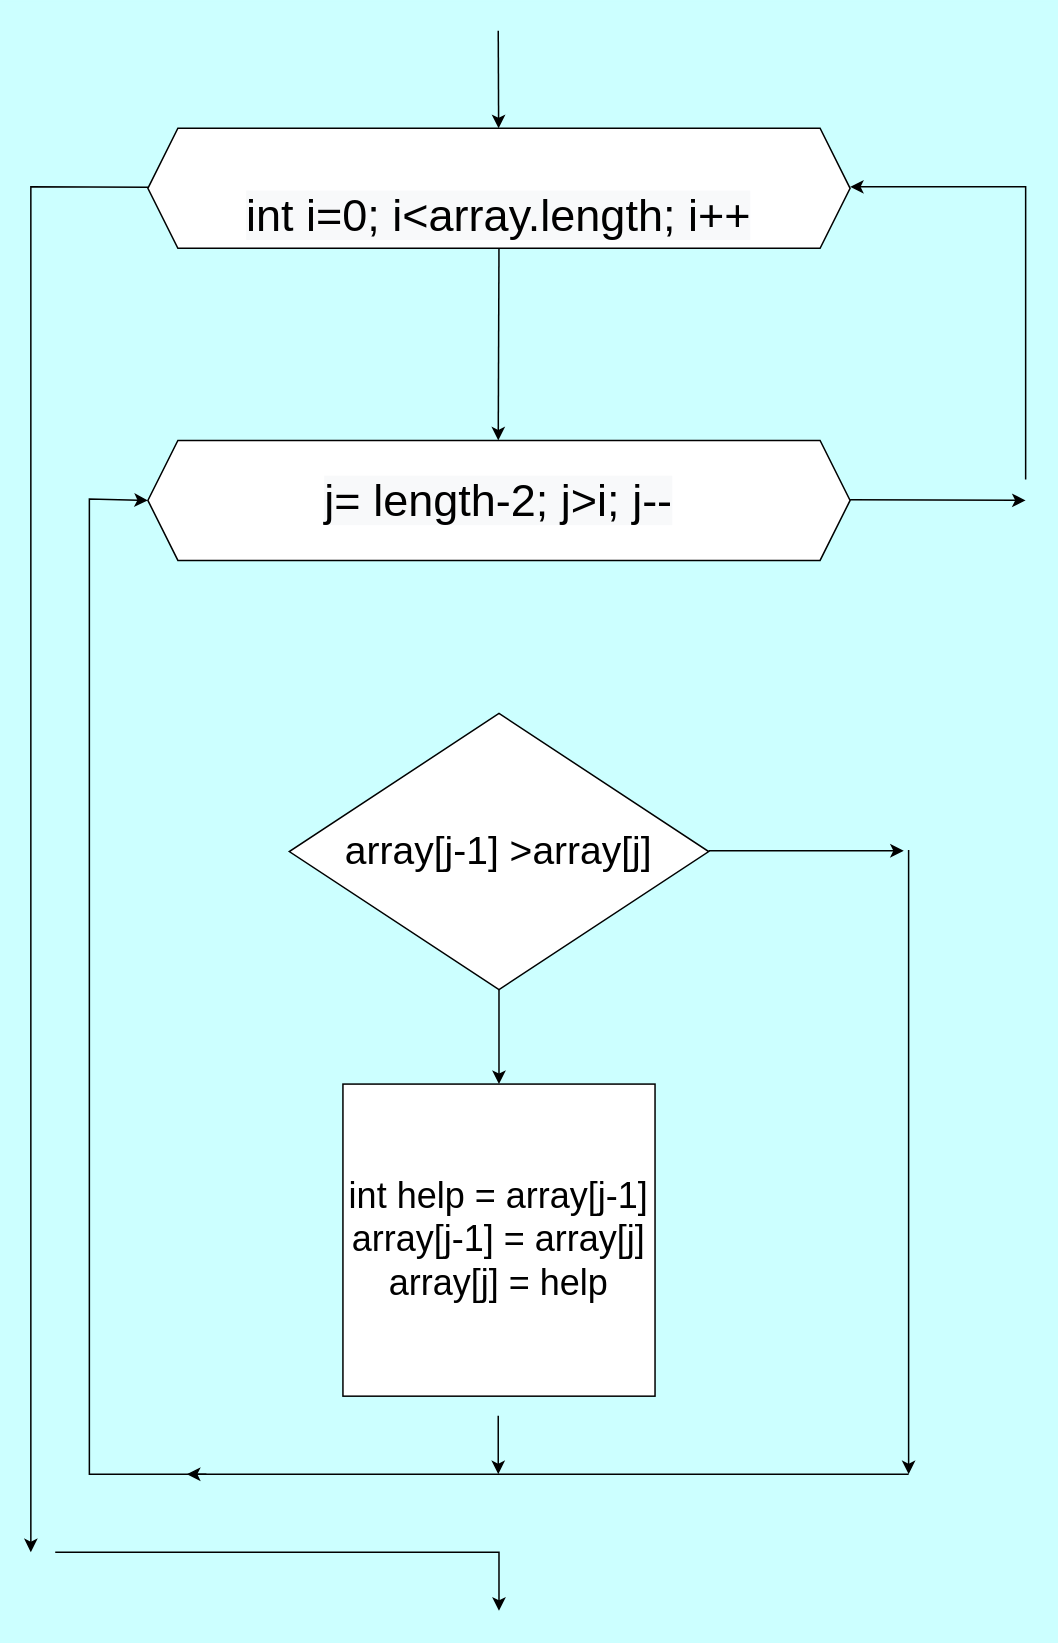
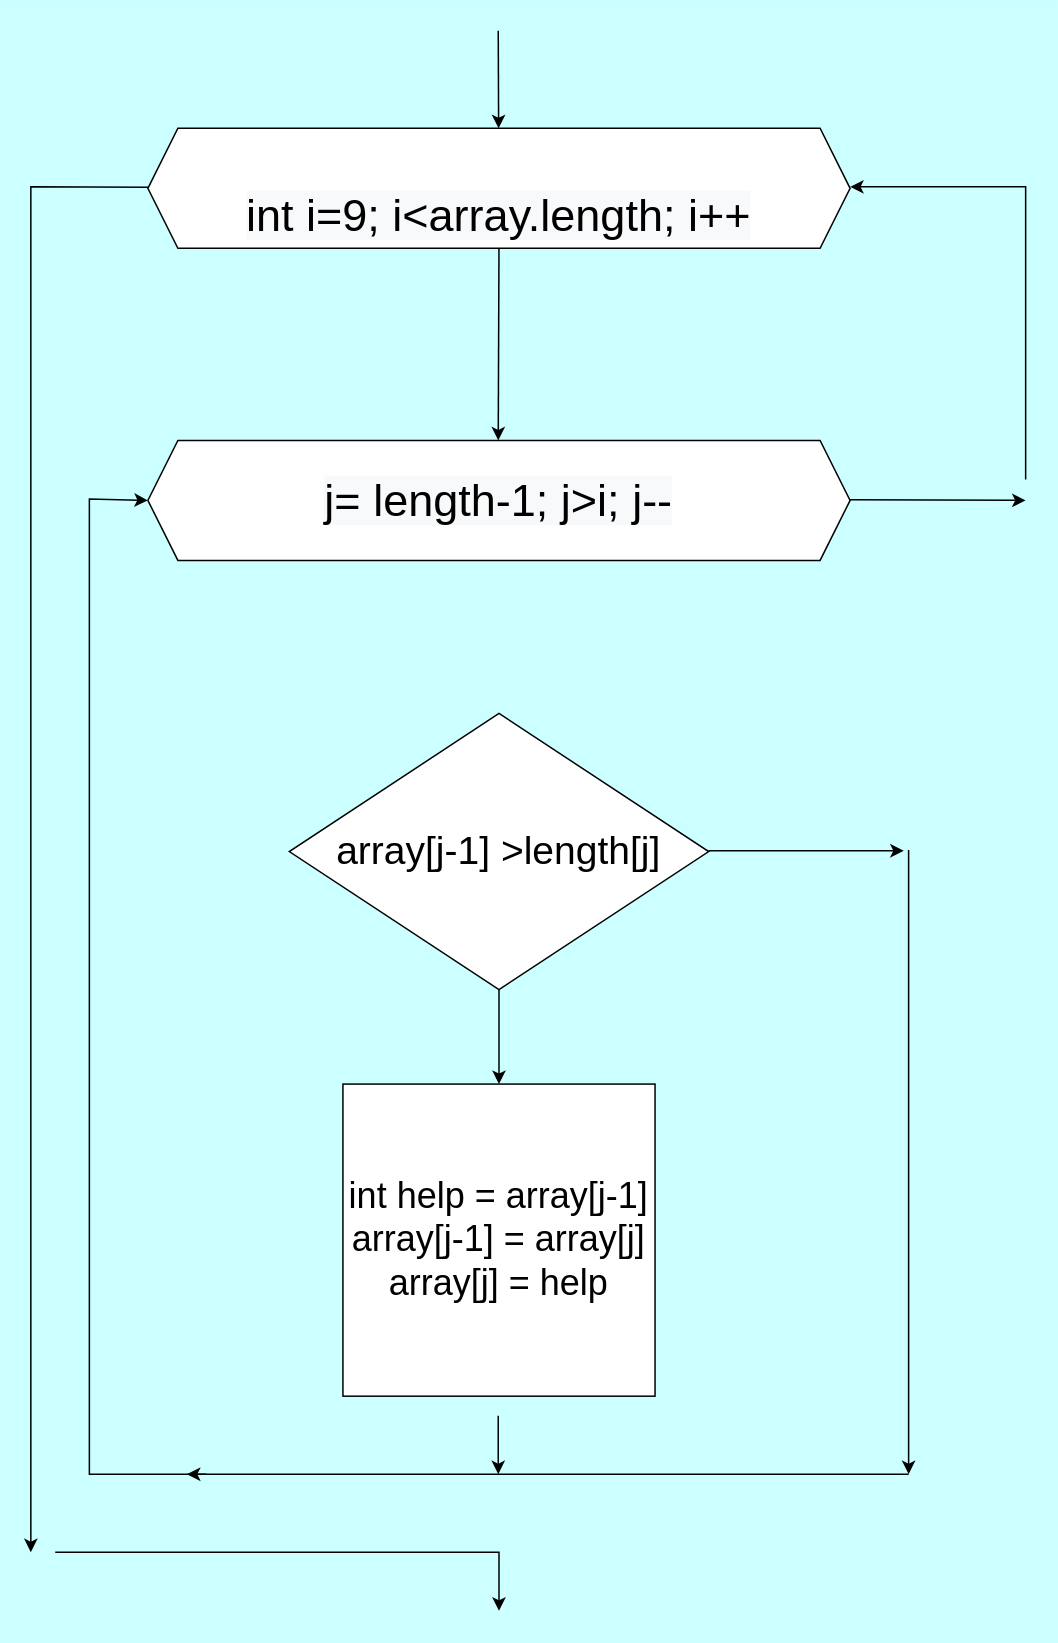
node "int i=0; i<array.length; i++": label "int i=0; i<array.length; i++" -> "int i=9; i<array.length; i++"
node "j= length-2; j>i; j--": label "j= length-2; j>i; j--" -> "j= length-1; j>i; j--"
node "array[j-1] >array[j]": label "array[j-1] >array[j]" -> "array[j-1] >length[j]"
